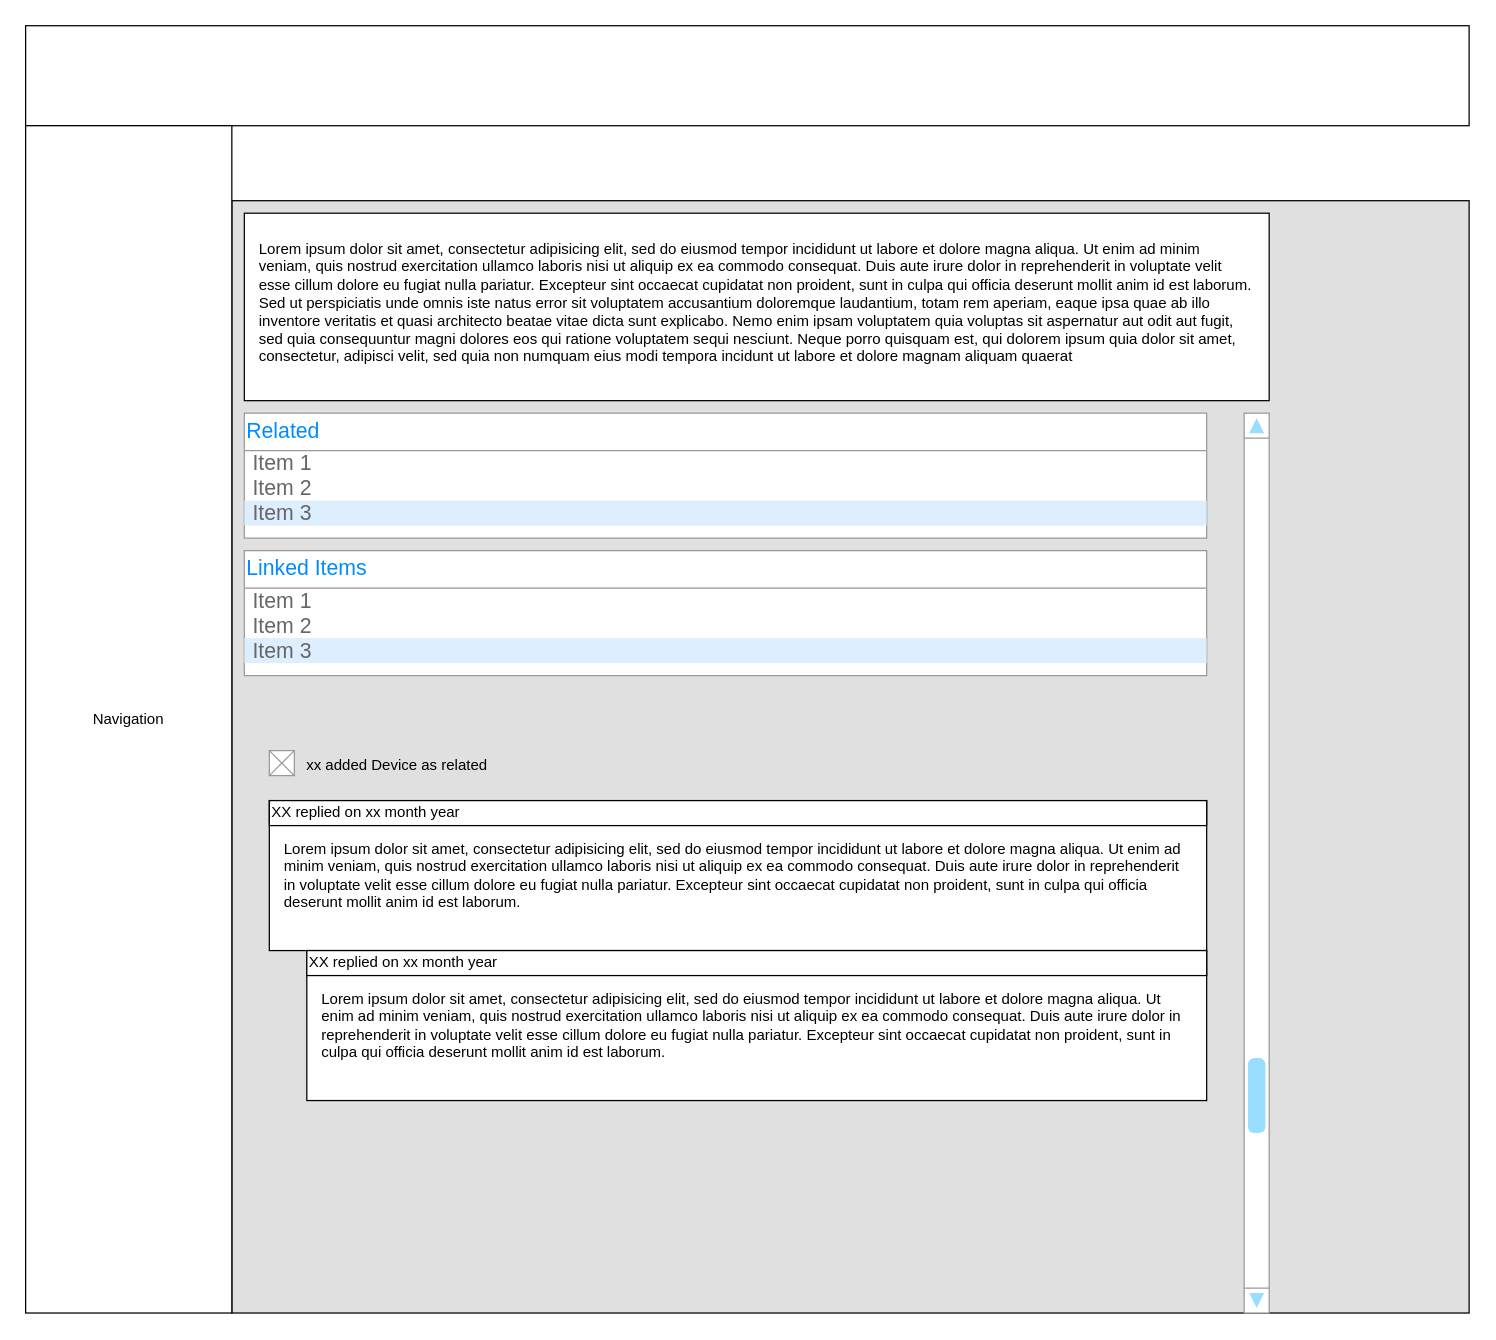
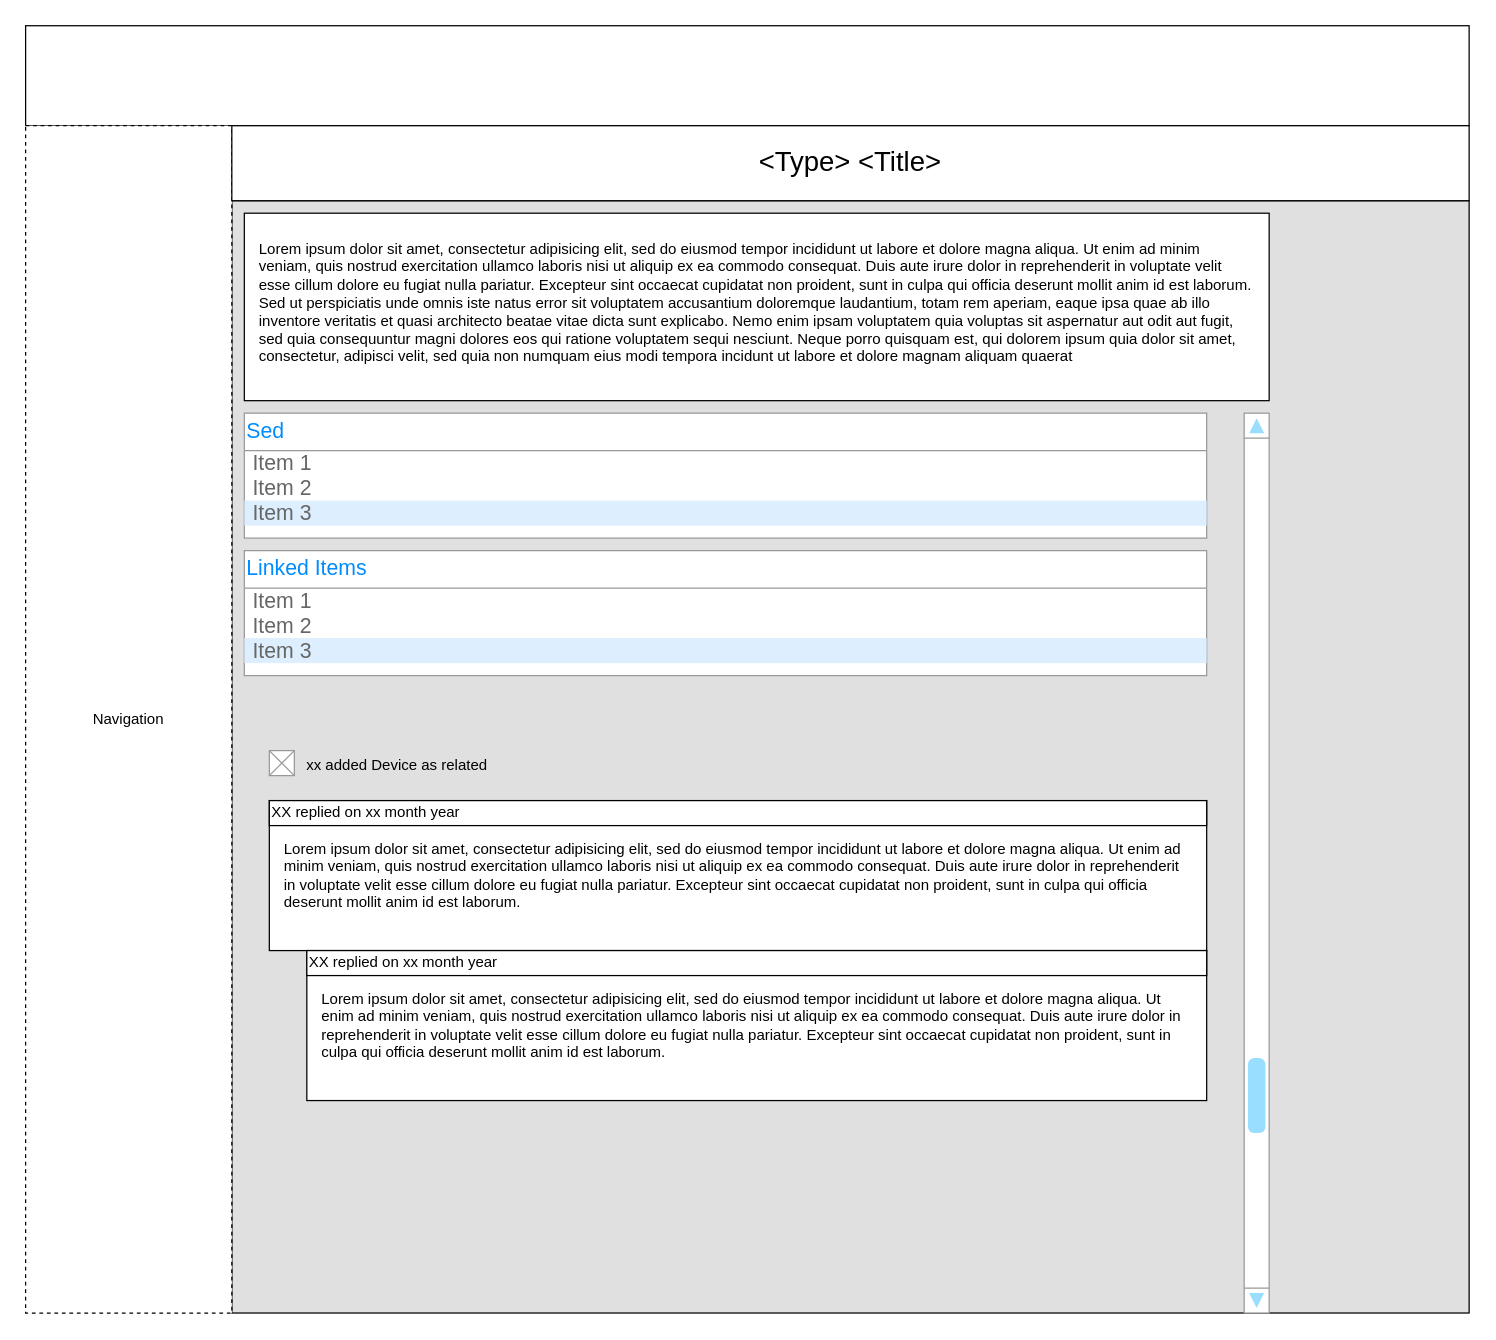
node "<Type> <Title>": added
node "Related": label "Related" -> "Sed"
node "Navigation": style solid -> dashed
